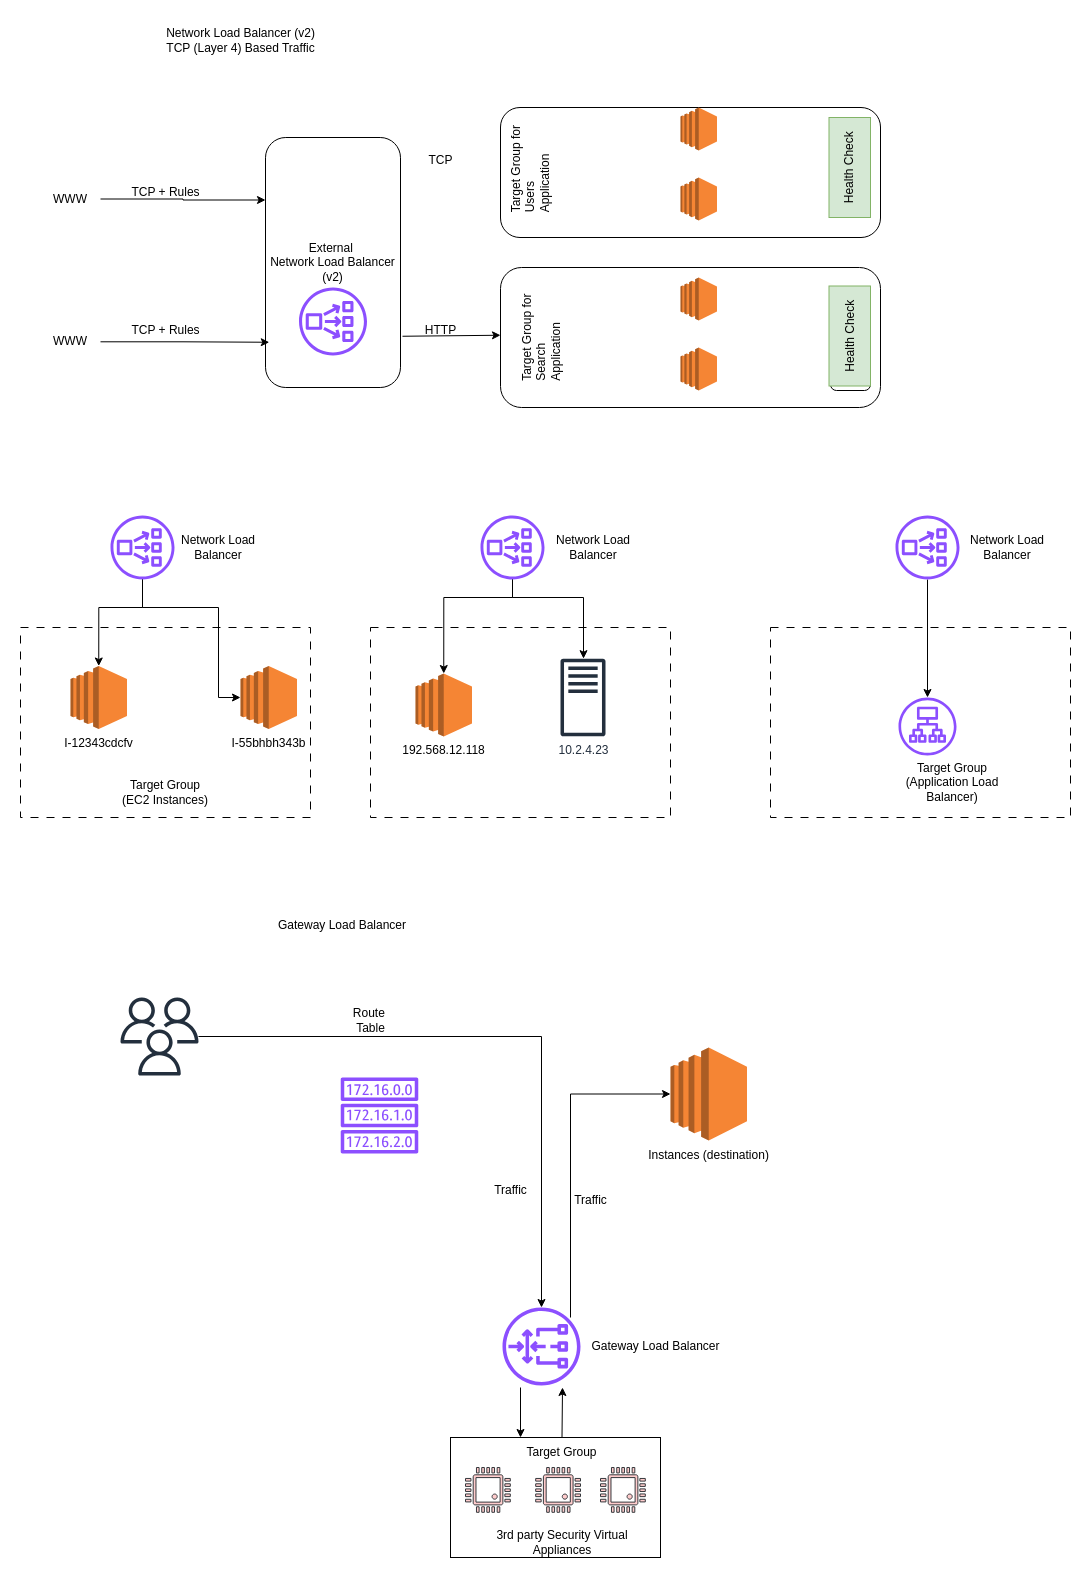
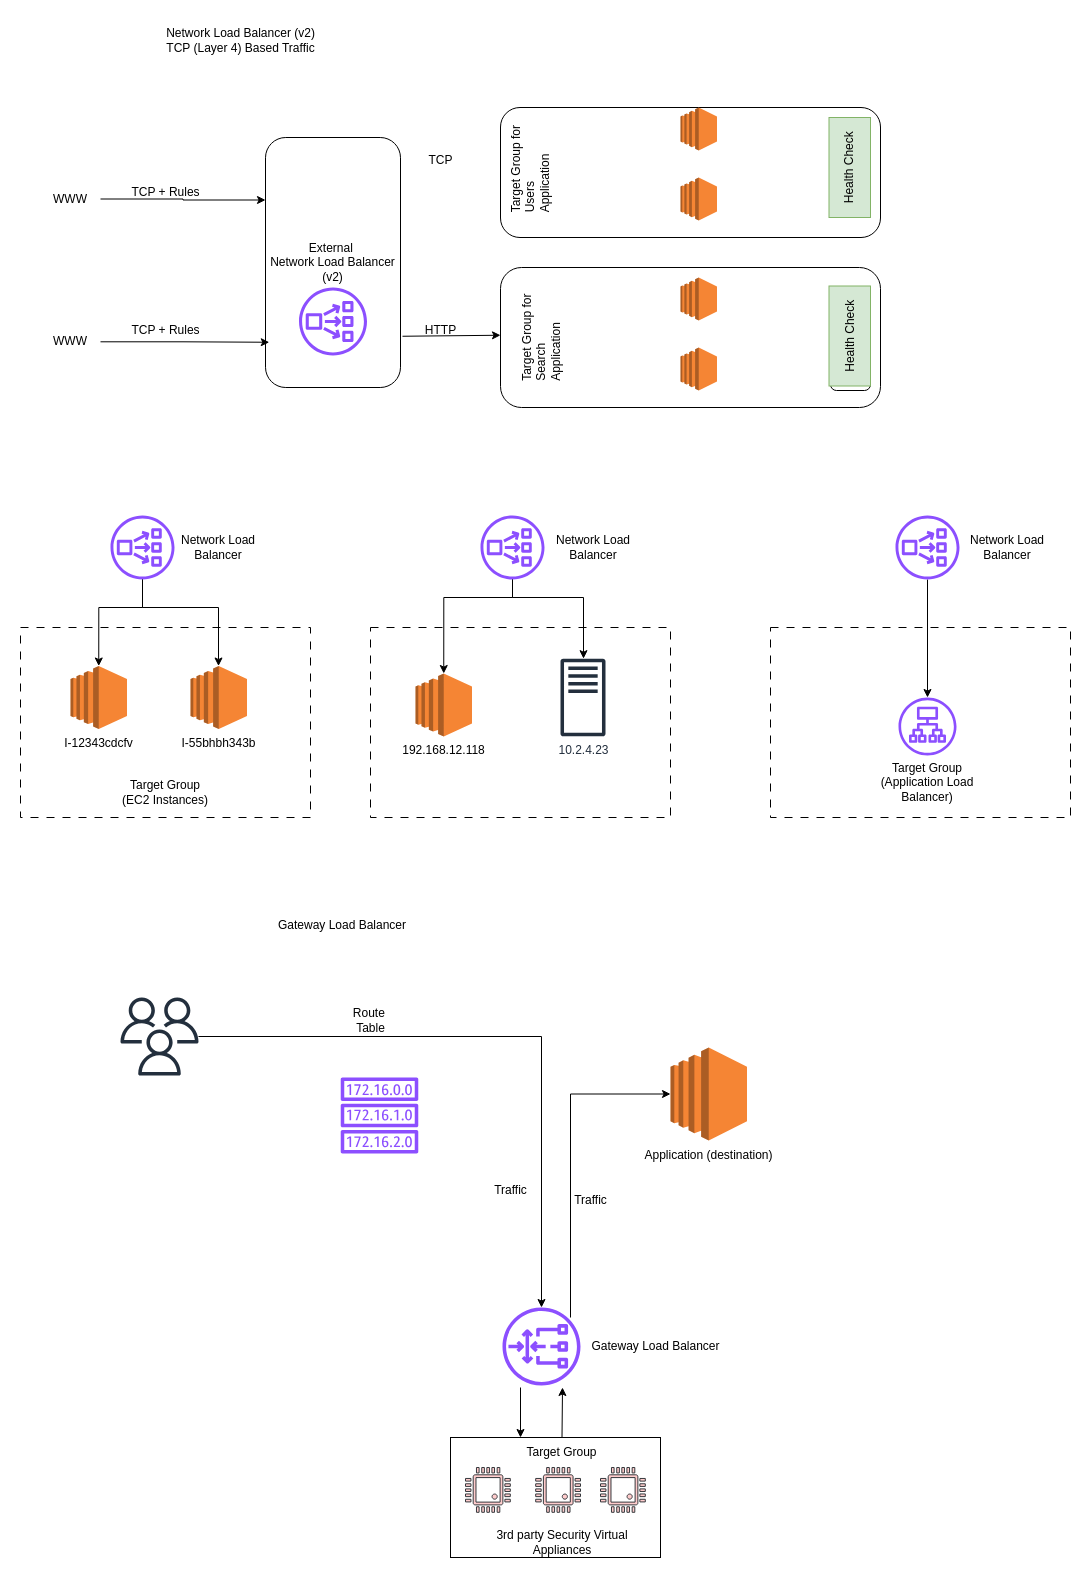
node "I-55bhbh343b": moved (269, 698) -> (219, 698)
node "192.568.12.118": label "192.568.12.118" -> "192.168.12.118"
node "Target Group (Application Load Balancer)": moved (953, 783) -> (928, 783)
node "Instances (destination)": label "Instances (destination)" -> "Application (destination)"
